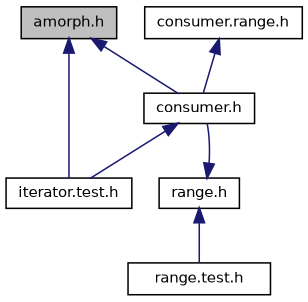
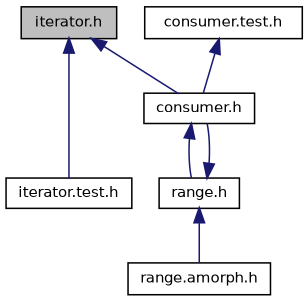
node "amorph.h": label "amorph.h" -> "iterator.h"
node "consumer.range.h": label "consumer.range.h" -> "consumer.test.h"
edge "iterator.test.h" -> "consumer.h": now "range.h" -> "consumer.h"
node "range.test.h": label "range.test.h" -> "range.amorph.h"
